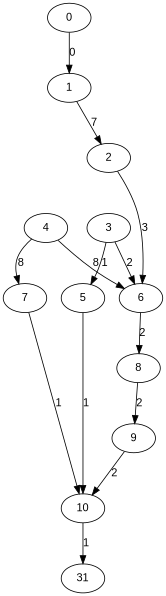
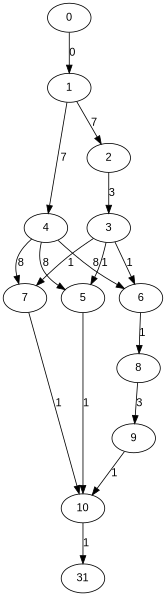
edge "1" -> "4": added, label "7"
edge "2" -> "6": now "2" -> "3"
edge "3" -> "7": added, label "1"
edge "3" -> "6": label "2" -> "1"
edge "4" -> "5": added, label "8"
edge "6" -> "8": label "2" -> "1"
edge "8" -> "9": label "2" -> "3"
edge "9" -> "10": label "2" -> "1"
